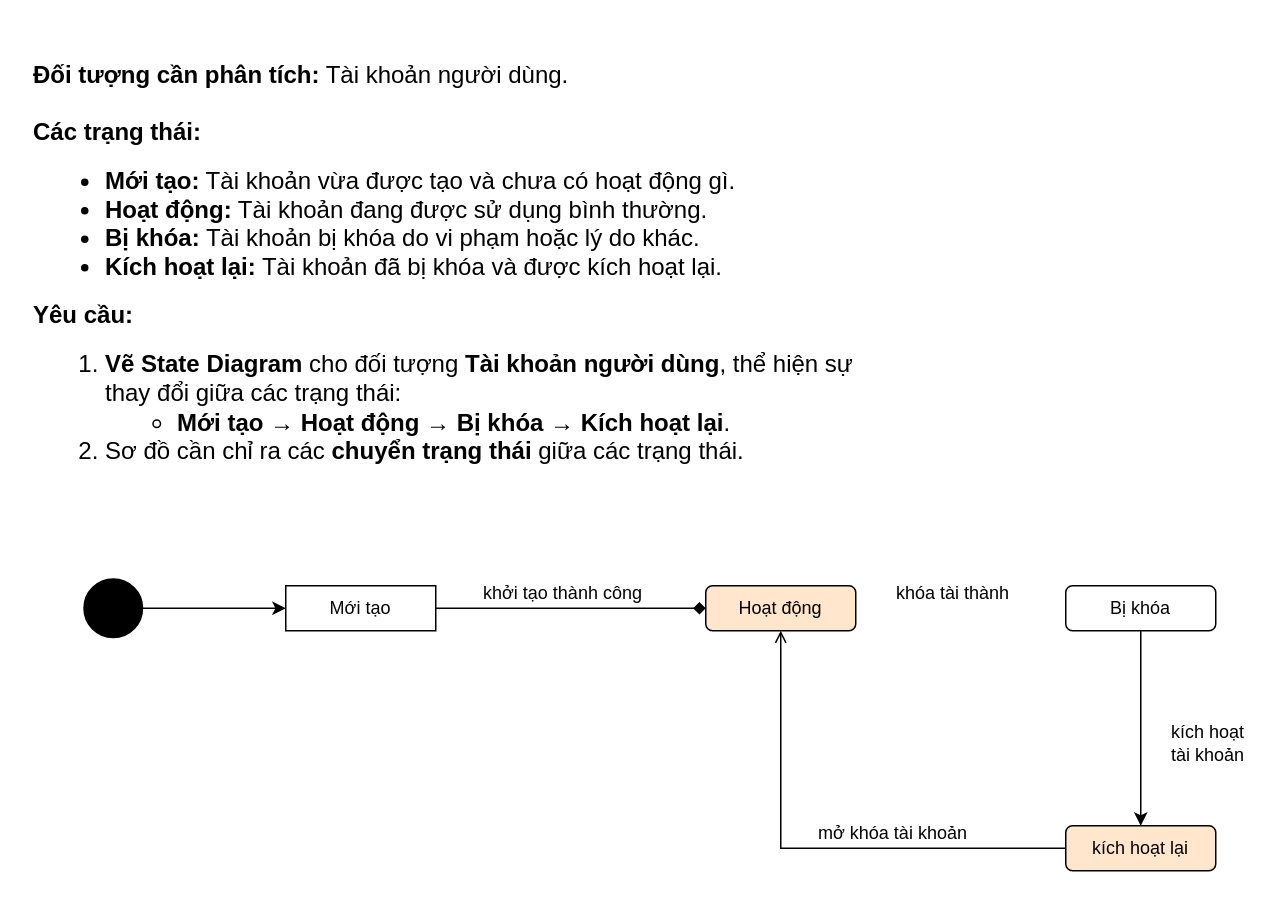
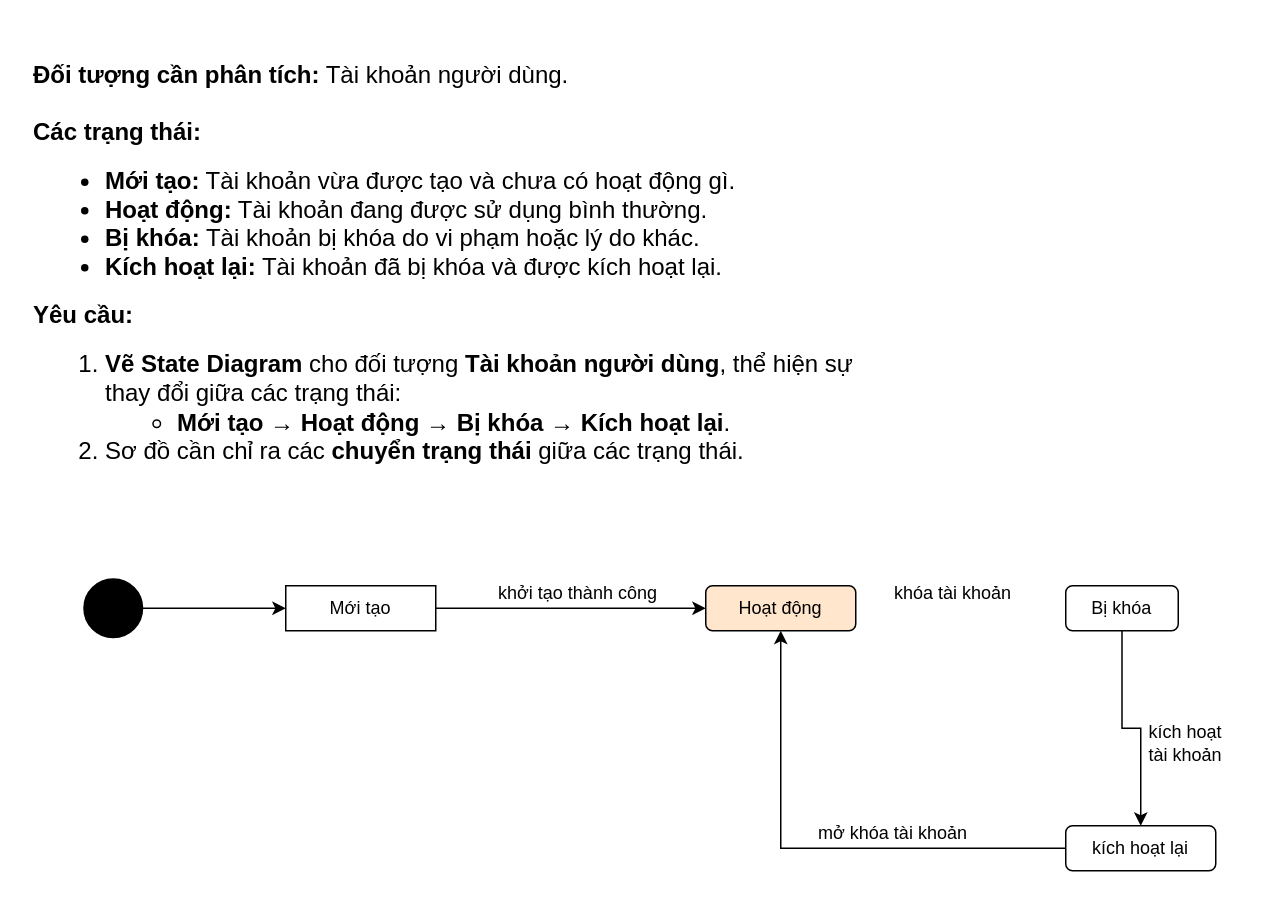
node "khởi tạo thành công": moved (563, 593) -> (578, 593)
node "khóa tài thành": label "khóa tài thành" -> "khóa tài khoản"
edge "Mới tạo" -> "Hoạt động": arrowhead diamond -> classic
node "Bị khóa": size 150x45 -> 113x45
edge "kích hoạt lại" -> "Hoạt động": arrowhead open -> classic
node "kích hoạt tài khoản": moved (1208, 743) -> (1186, 743)
node "kích hoạt lại": fillcolor #ffe6cc -> #ffffff
